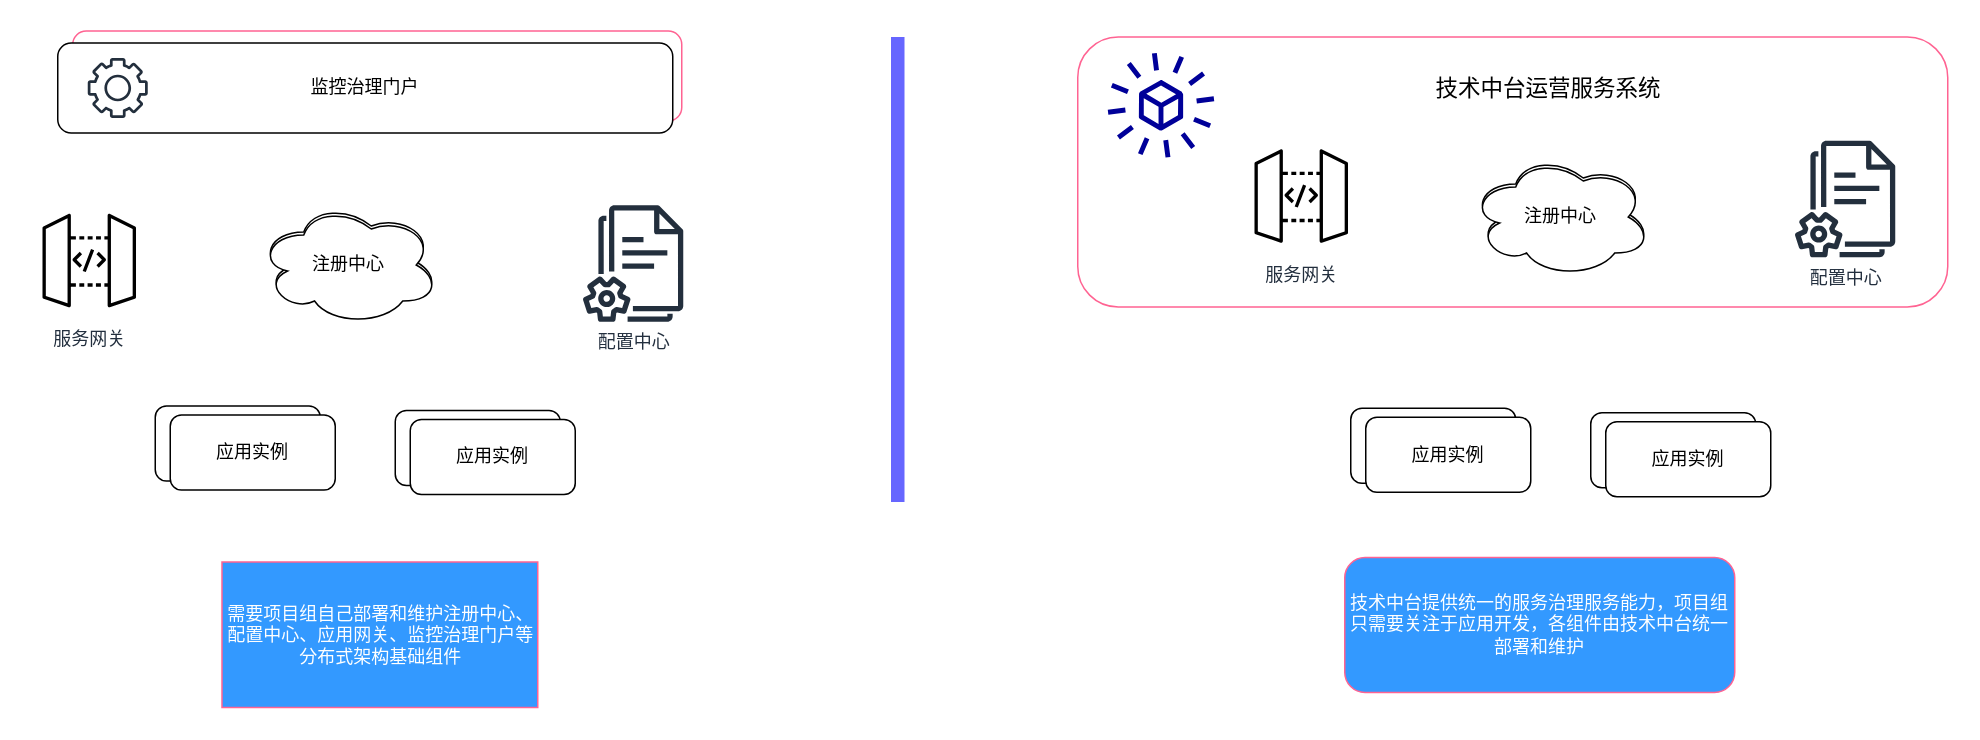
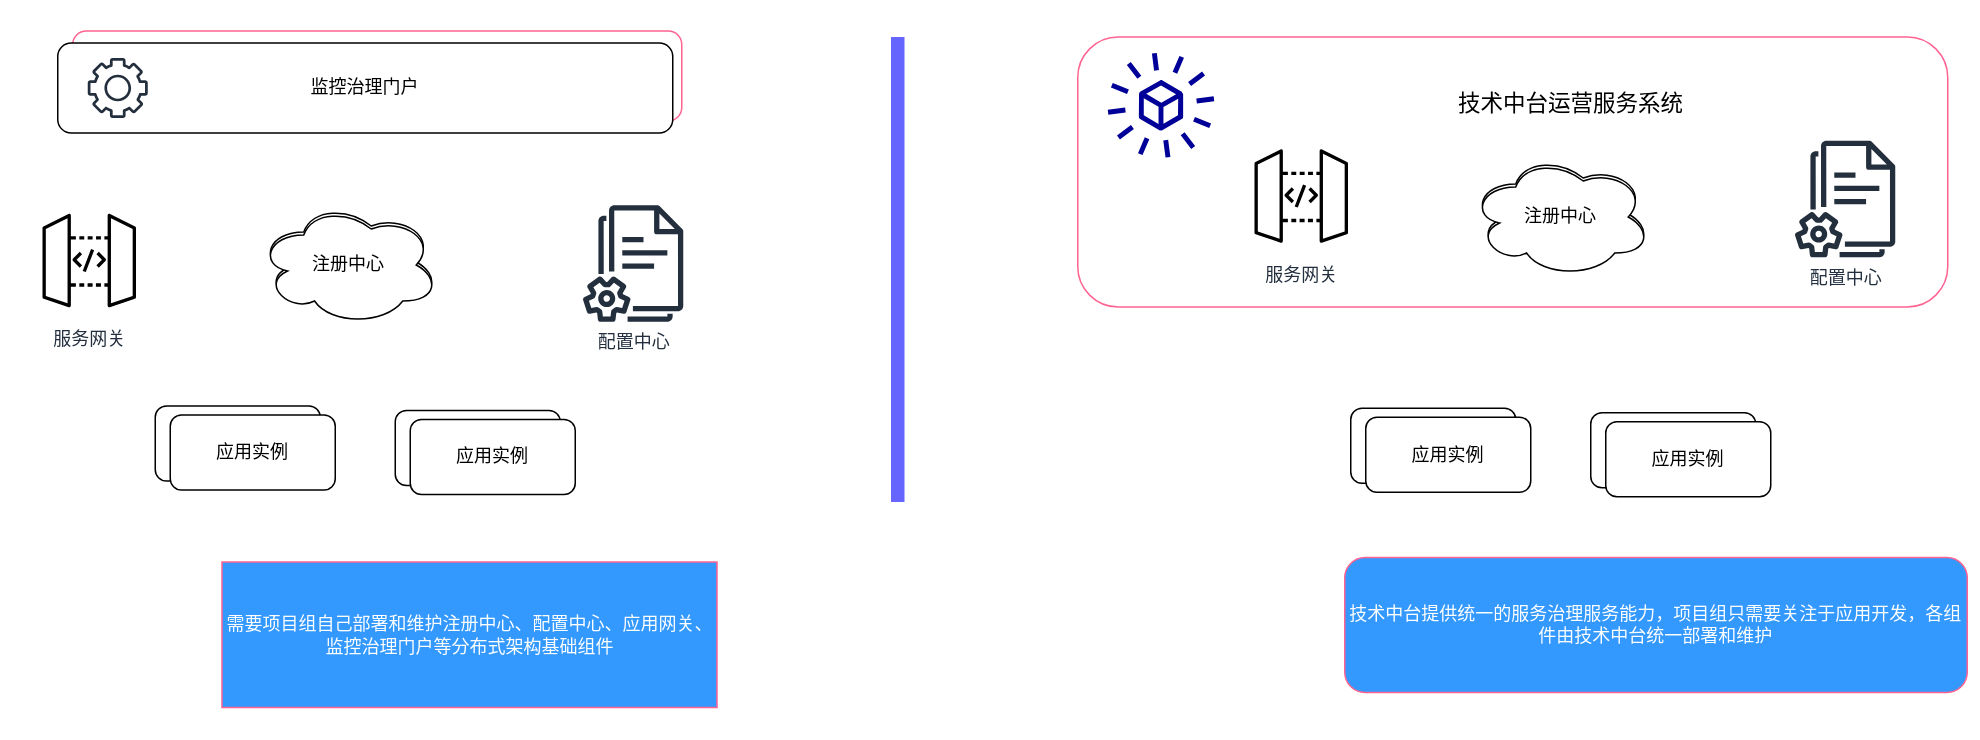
node "技术中台运营服务系统": moved (1549, 88) -> (1571, 103)
node "技术中台提供统一的服务治理服务能力，项目组只需要关注于应用开发，各组件由技术中台统一部署和维护": size 390x135 -> 623x135
node "需要项目组自己部署和维护注册中心、配置中心、应用网关、监控治理门户等分布式架构基础组件": size 316x146 -> 495x146
